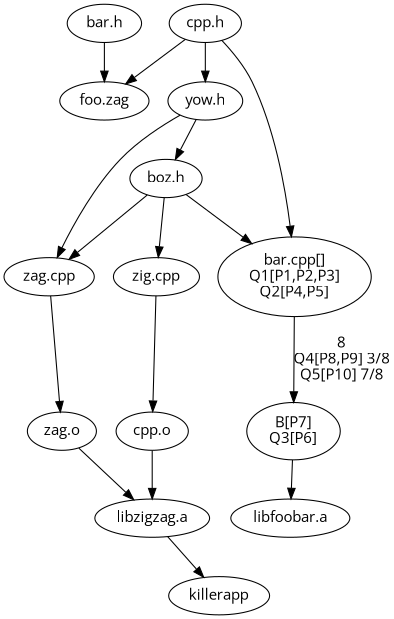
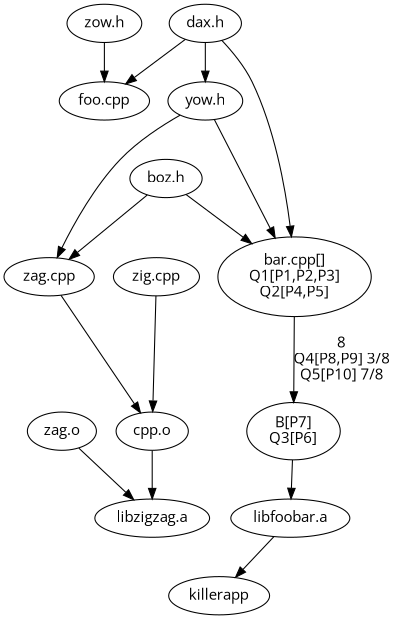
node "bar.h": label "bar.h" -> "zow.h"
node "cpp.h": label "cpp.h" -> "dax.h"
node "foo.zag": label "foo.zag" -> "foo.cpp"
edge "yow.h" -> "boz.h": now "yow.h" -> "bar.cpp[] Q1[P1,P2,P3] Q2[P4,P5]"
edge "boz.h" -> "zig.cpp": removed
edge "zag.cpp" -> "zag.o": now "zag.cpp" -> "cpp.o"
edge "libzigzag.a" -> "killerapp": now "libfoobar.a" -> "killerapp"
